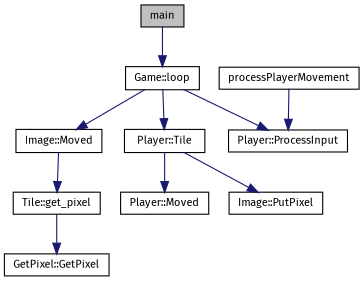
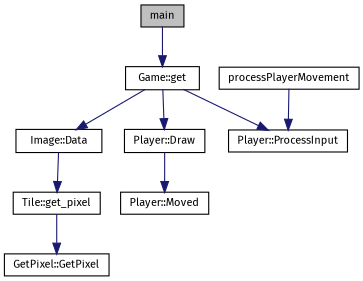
node "Game::loop": label "Game::loop" -> "Game::get"
node "Image::Moved": label "Image::Moved" -> "Image::Data"
node "Player::Tile": label "Player::Tile" -> "Player::Draw"
node "Image::PutPixel": removed
